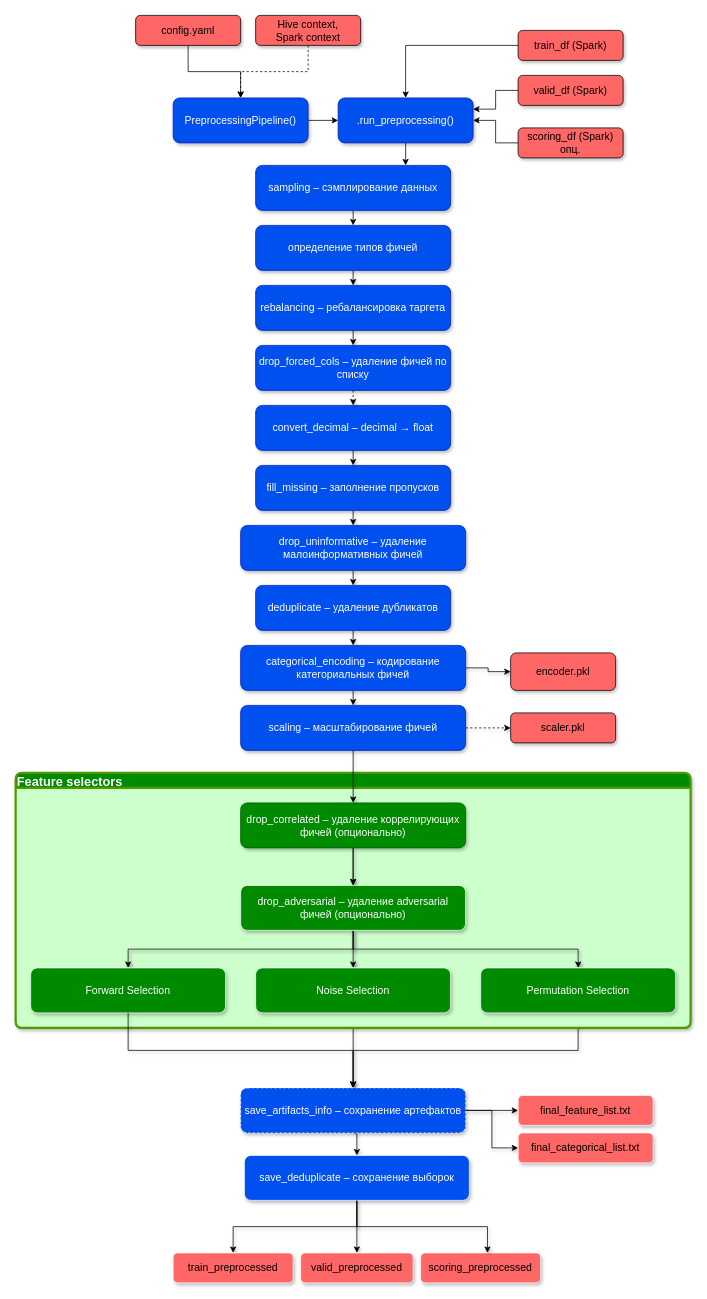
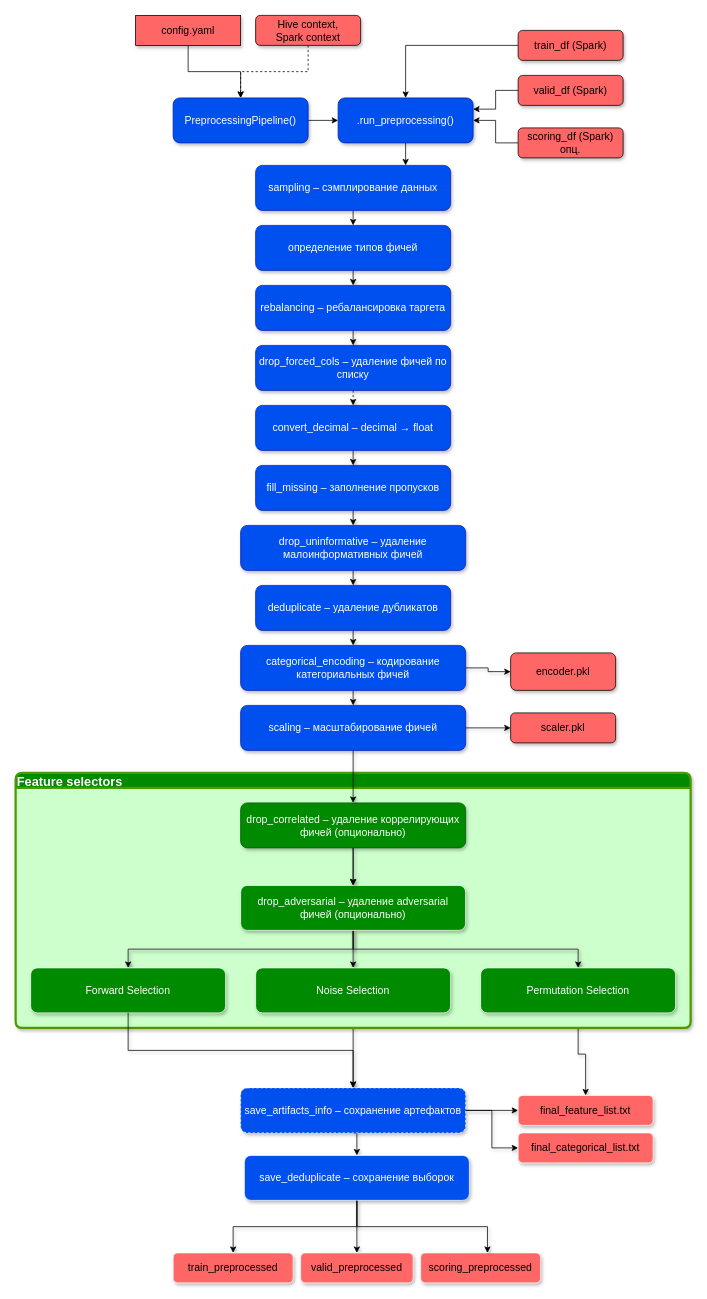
node "config.yaml": shape rounded rectangle -> rectangle
edge "scaling – масштабирование фичей" -> "scaler.pkl": style dashed -> solid
edge "Permutation Selection" -> "save_artifacts_info – сохранение артефактов": now "Permutation Selection" -> "final_feature_list.txt"
